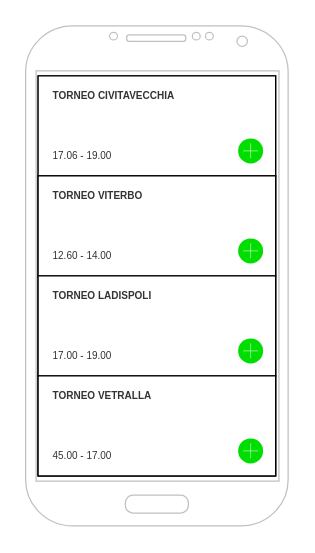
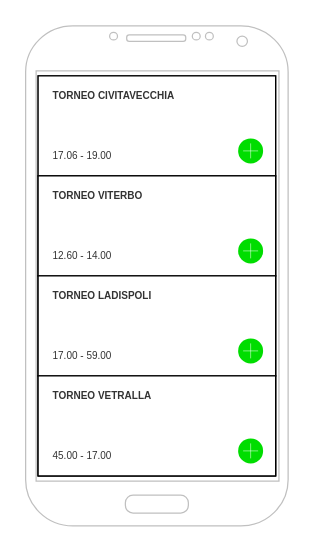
node "TORNEO LADISPOLI 17.00 - 19.00": label "TORNEO LADISPOLI 17.00 - 19.00" -> "TORNEO LADISPOLI 17.00 - 59.00"
